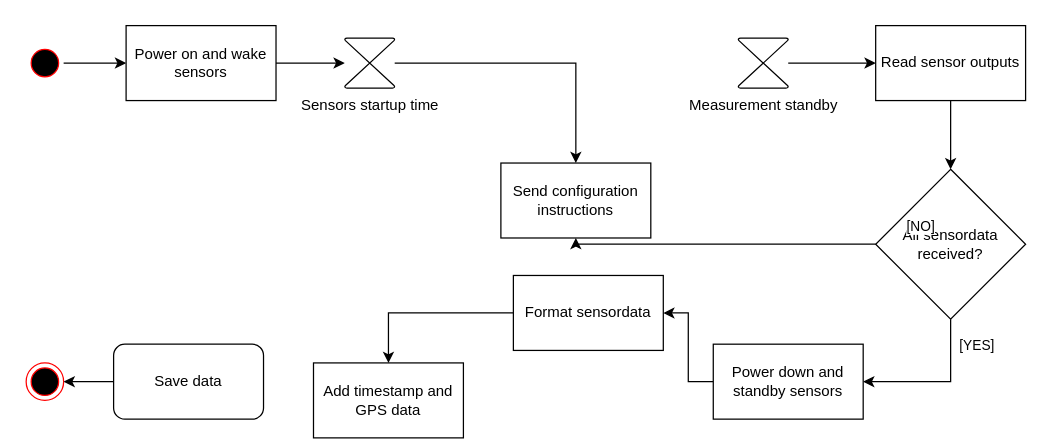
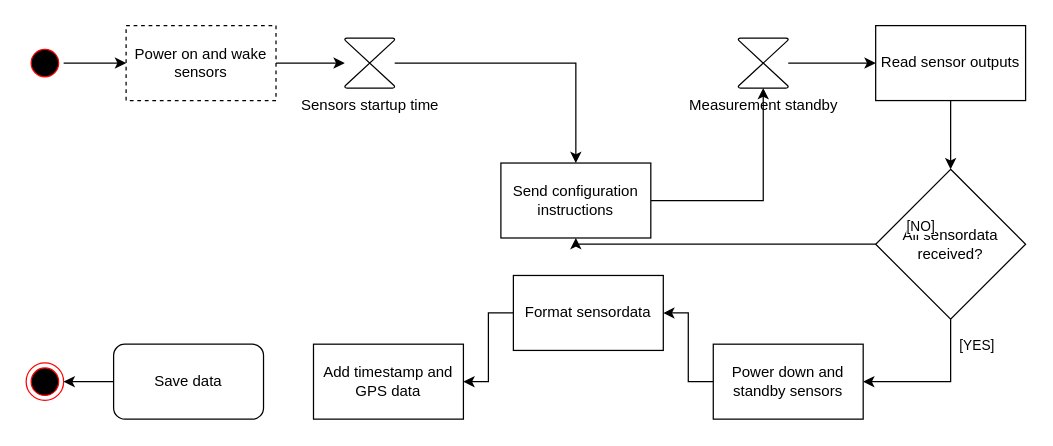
node "Power on and wake sensors": style solid -> dashed
edge "Send configuration instructions" -> "Measurement standby": added
node "Add timestamp and GPS data": moved (388, 401) -> (388, 382)
